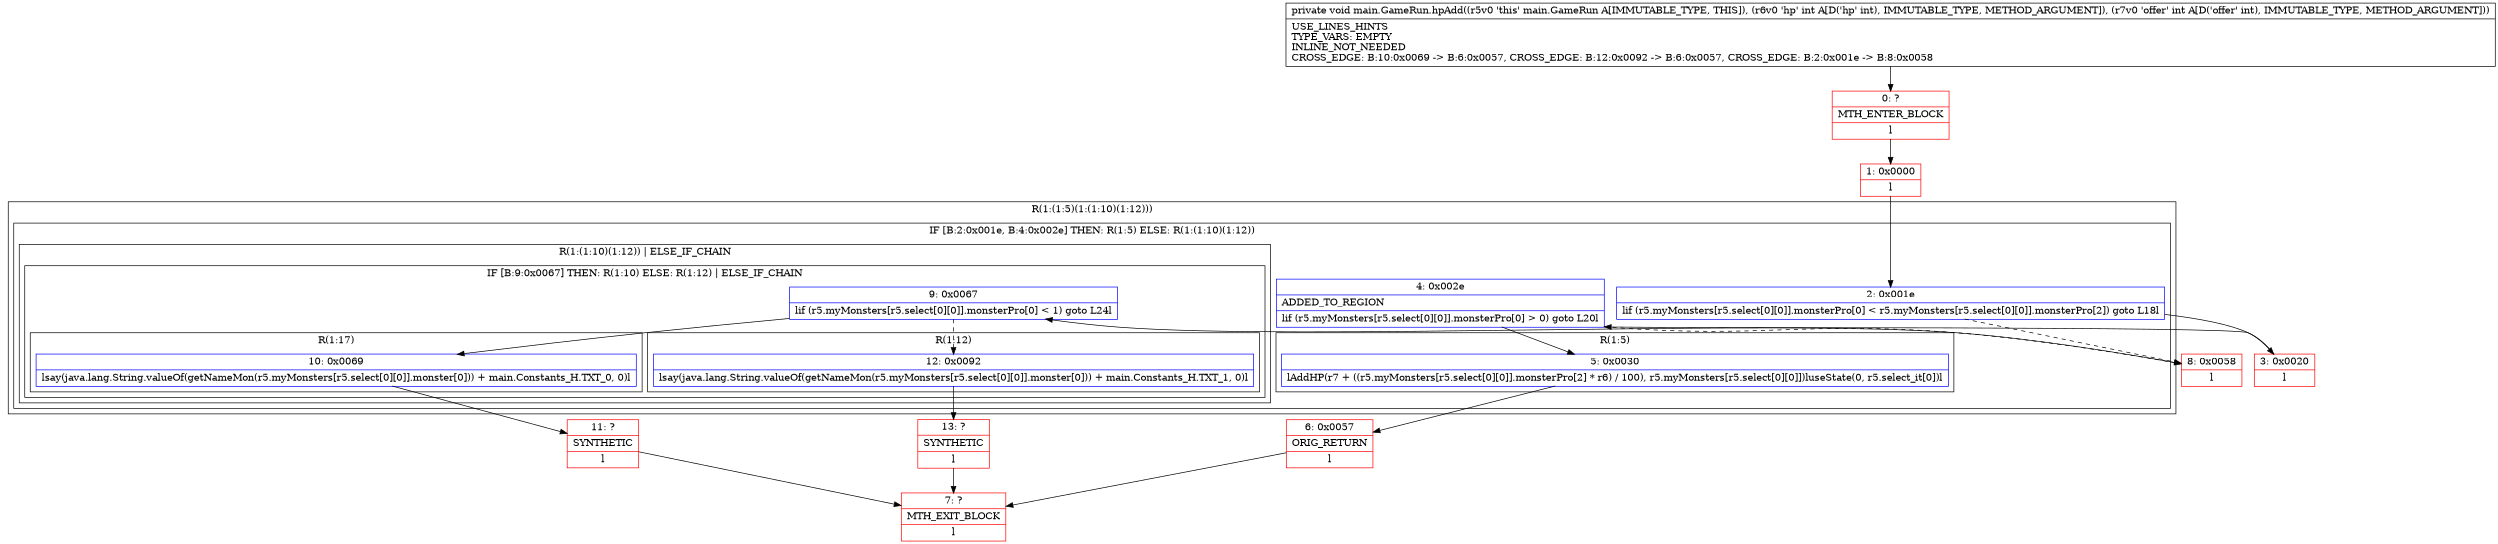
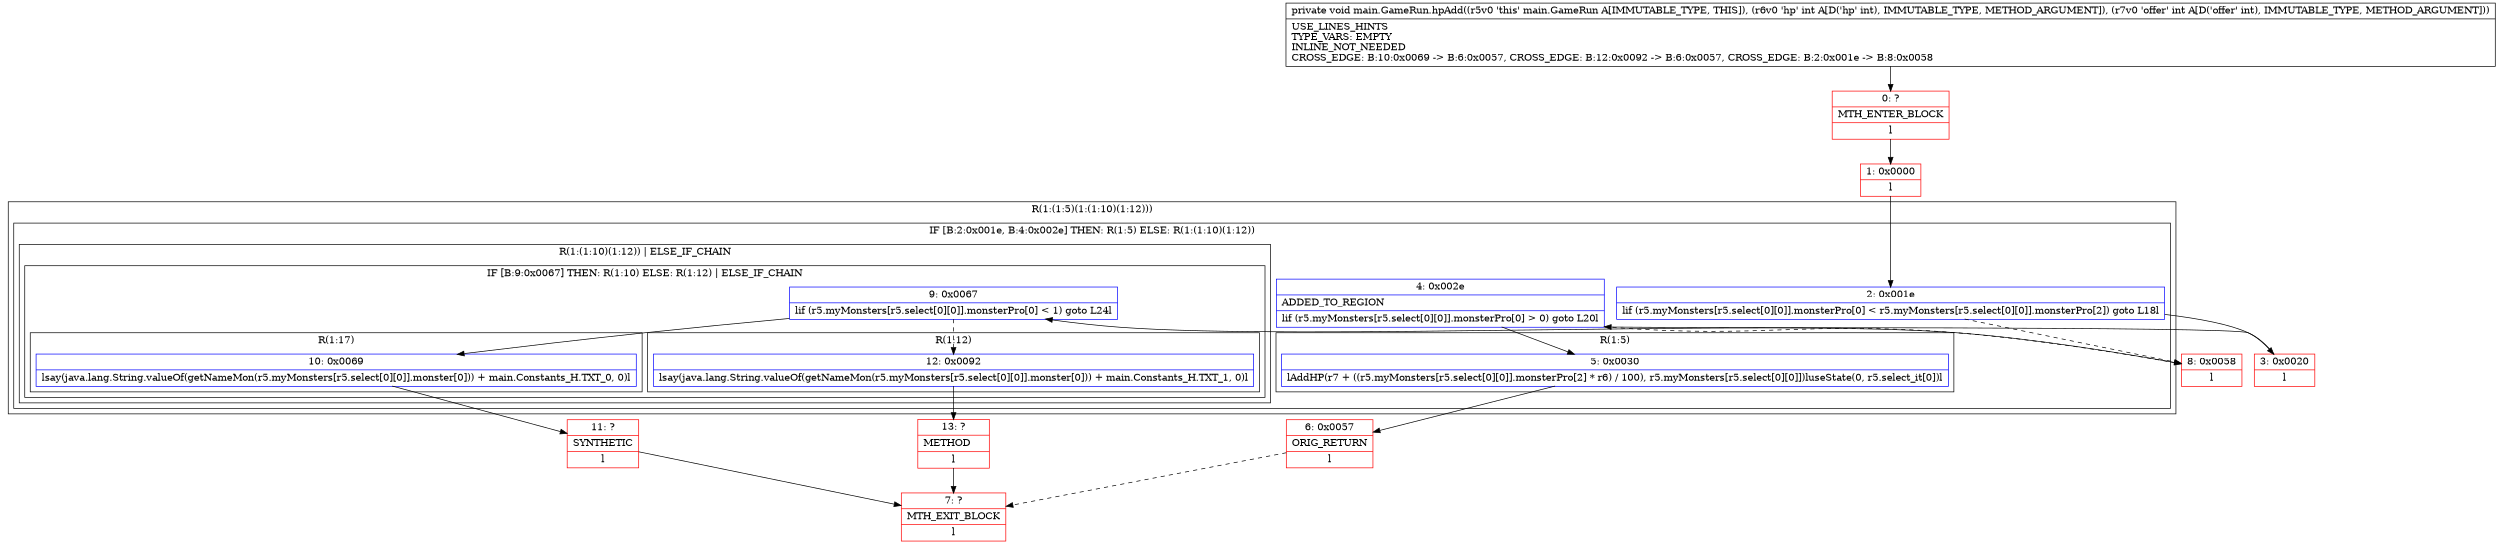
node "13: ?": text "SYNTHETIC" -> "METHOD"
edge "6: 0x0057" -> "7: ?": style solid -> dashed
